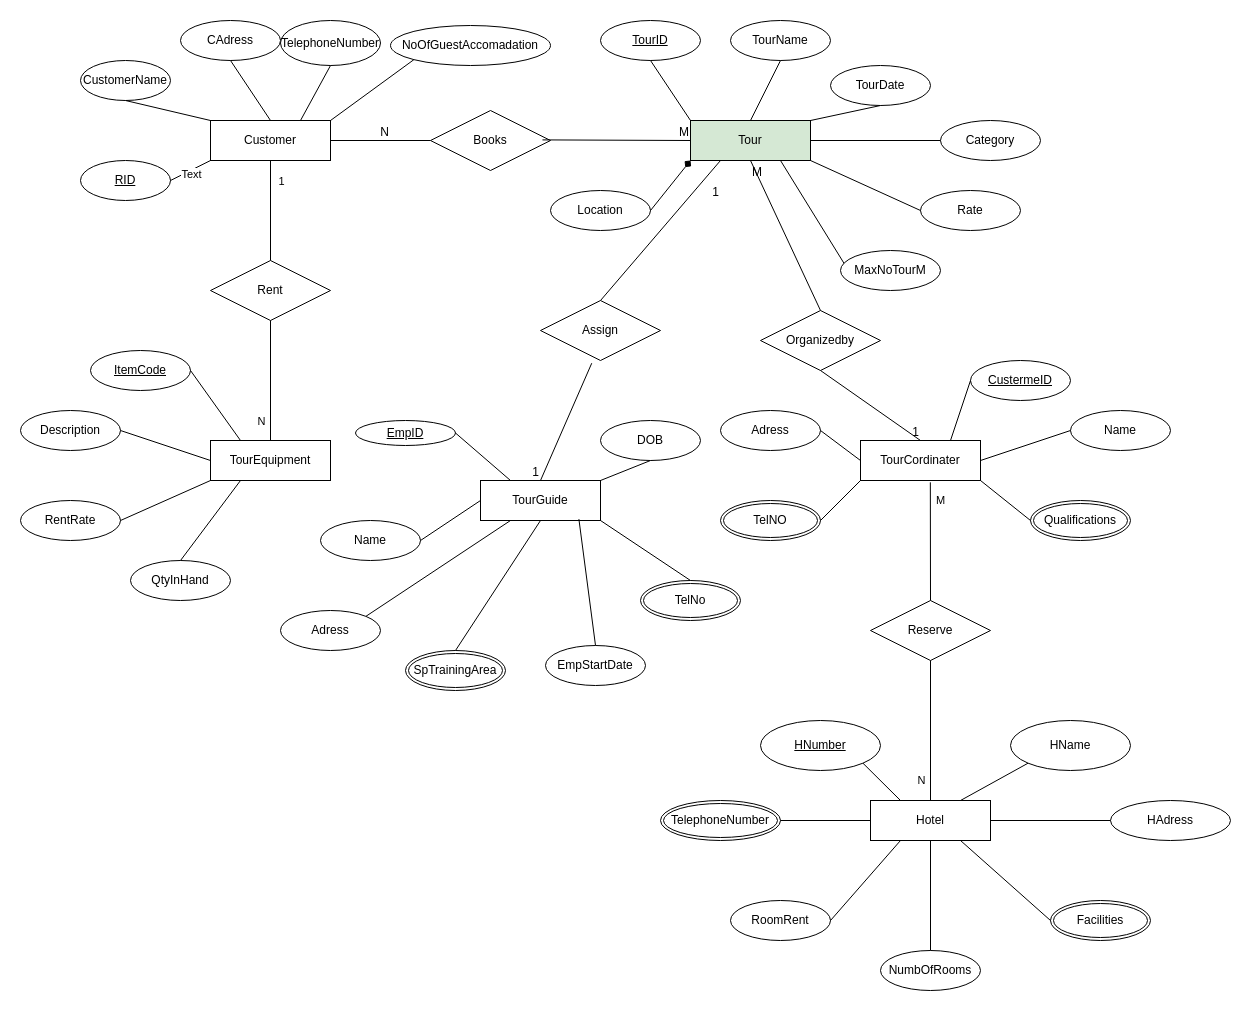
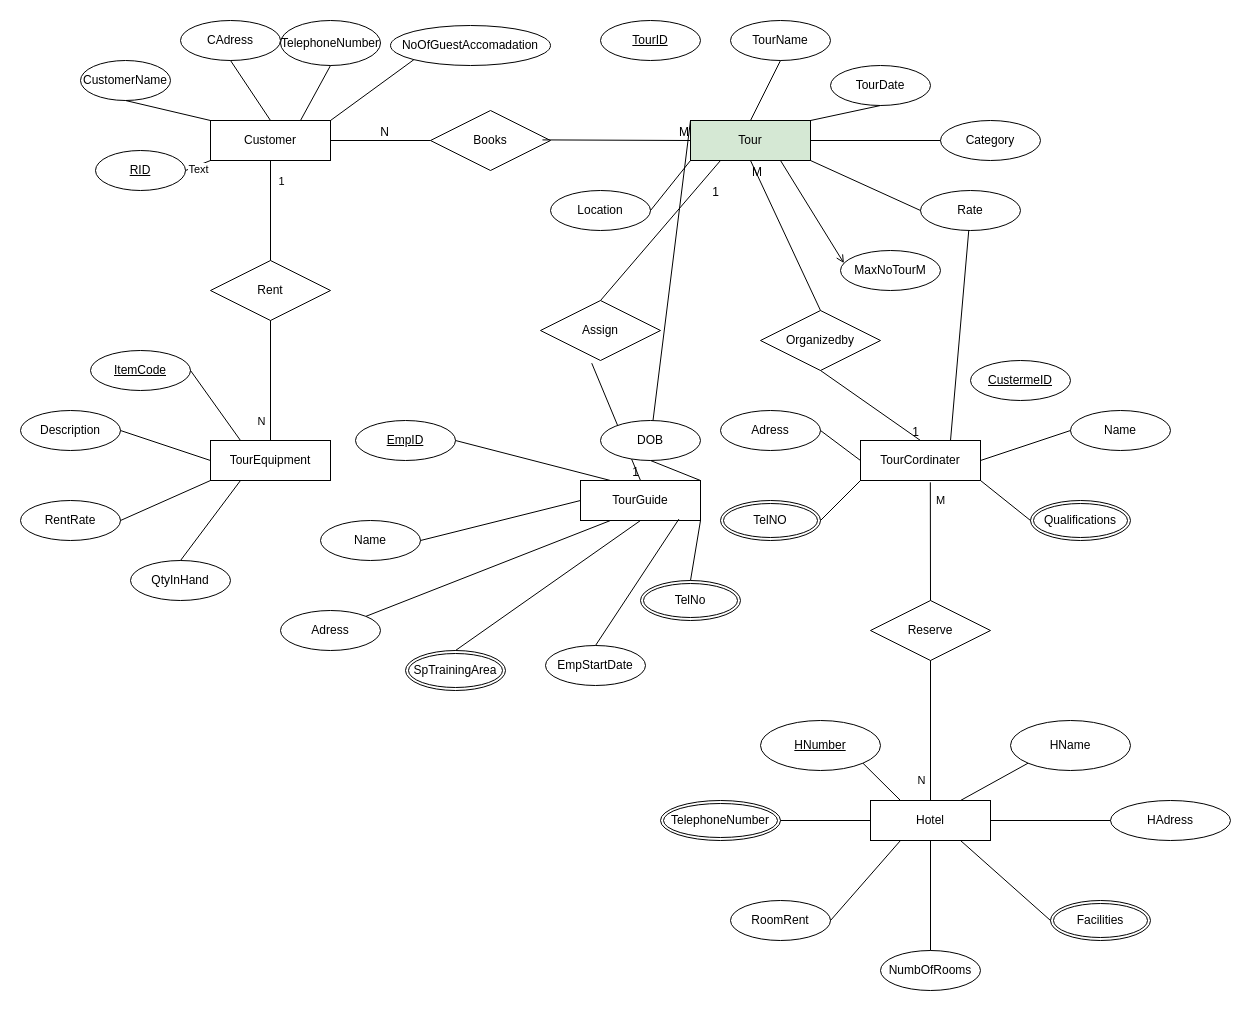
edge "TourID" -- "Tour": now "DOB" -- "Tour"
edge "Location" -> "Tour": arrowhead diamond -> none
node "RID": moved (126, 181) -> (141, 171)
edge "Tour" -- "MaxNoTourM": arrowhead none -> open
edge "CustermeID" -- "TourCordinater": now "Rate" -- "TourCordinater"
node "EmpID": size 100x25 -> 100x40
node "TourGuide": moved (541, 501) -> (641, 501)
